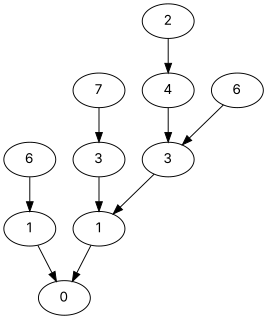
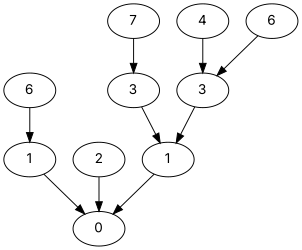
edge "2" -> "4": now "2" -> "0"
